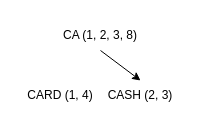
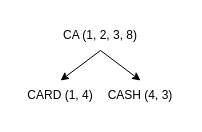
edge "CA (1, 2, 3, 8)" -> "CARD (1, 4)": added
node "CASH (2, 3)": label "CASH (2, 3)" -> "CASH (4, 3)"
